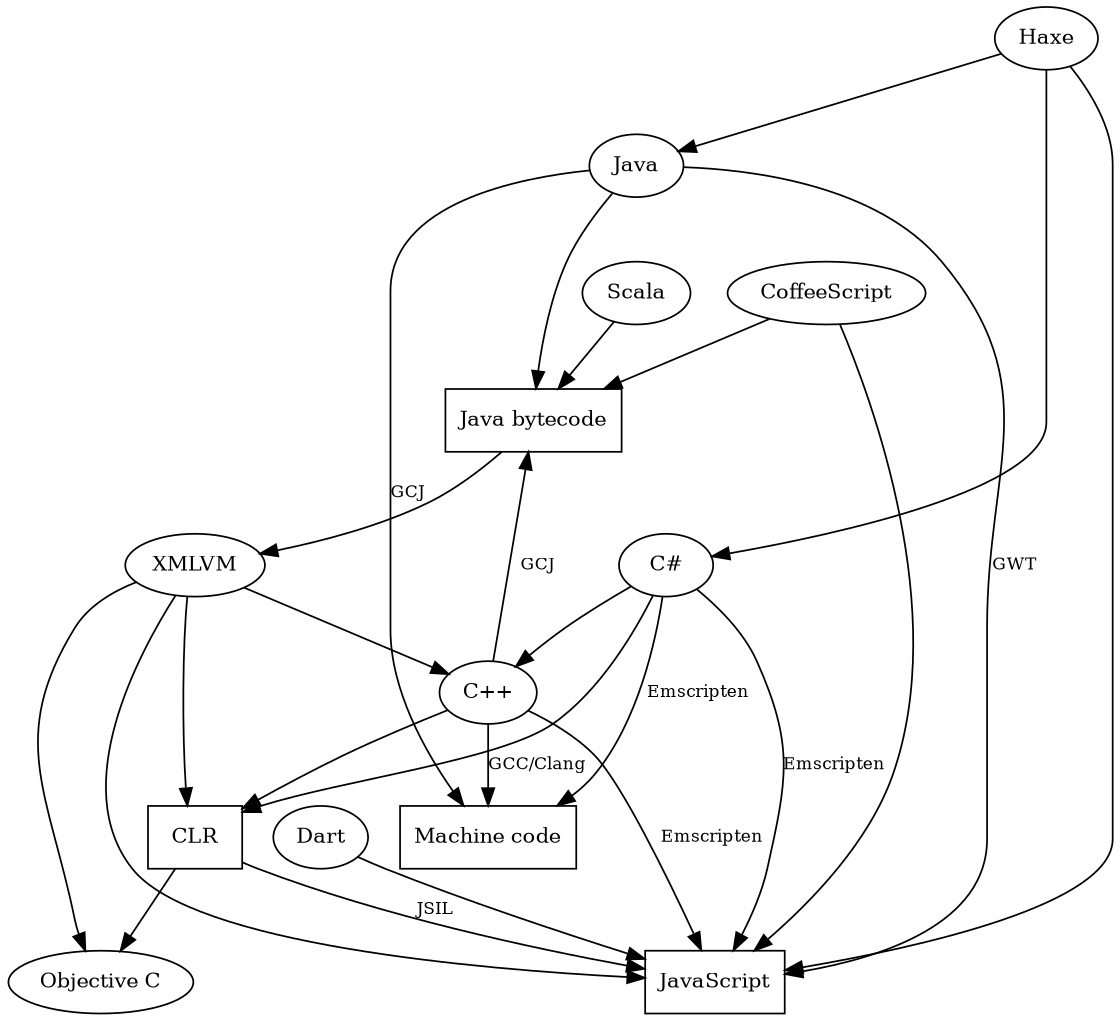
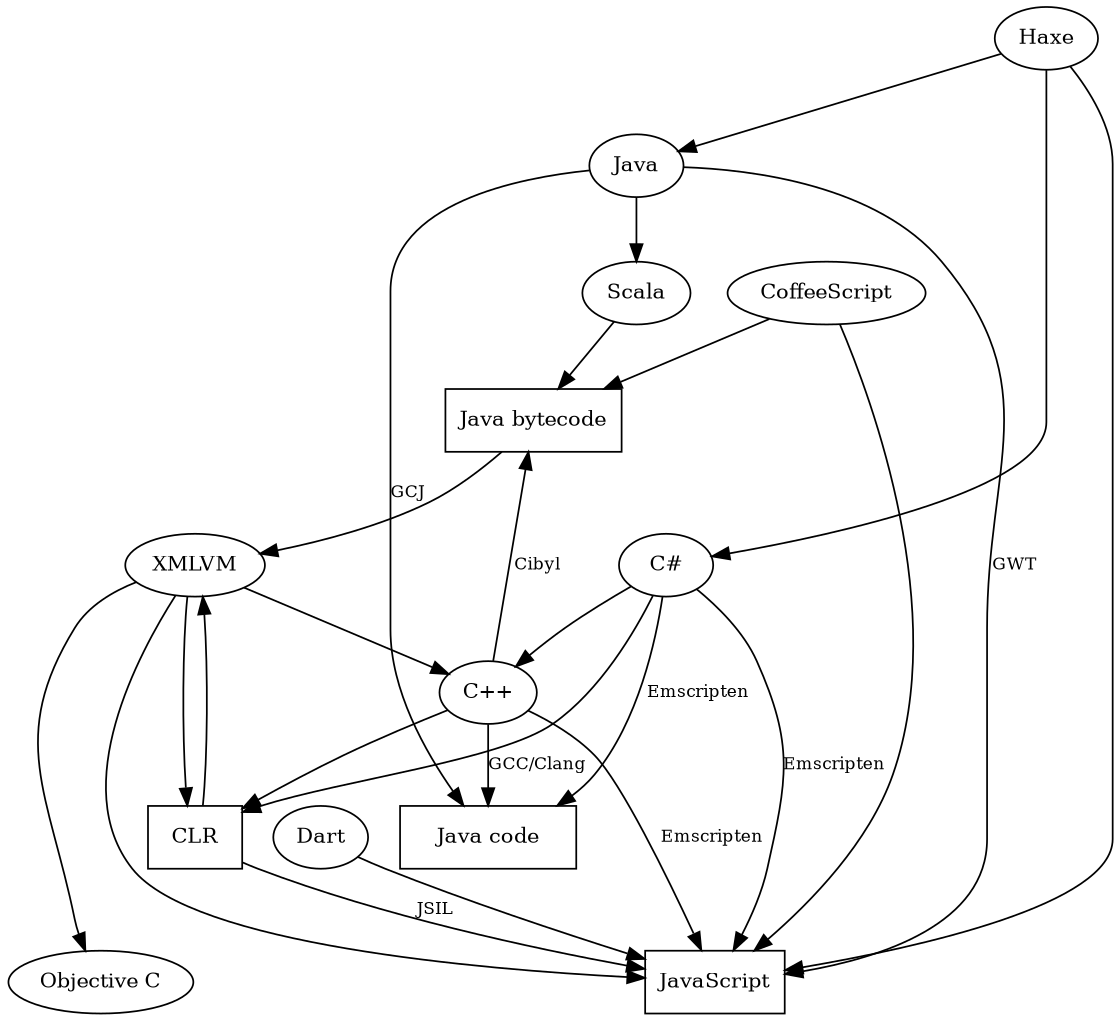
edge "Java" -> "Java bytecode": now "Java" -> "Scala"
edge "C++" -> "Java bytecode": label "GCJ" -> "Cibyl"
node "Machine code": label "Machine code" -> "Java code"
edge "CLR" -> "Objective C": now "CLR" -> "XMLVM"
